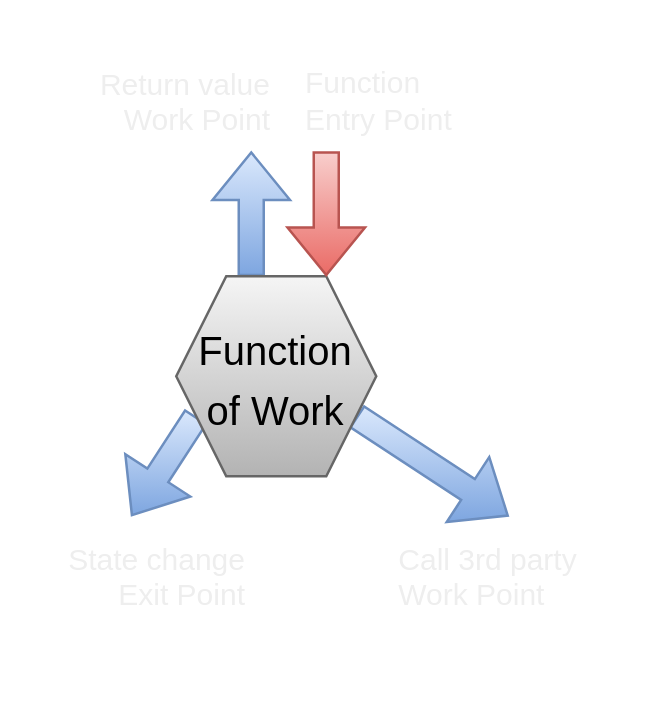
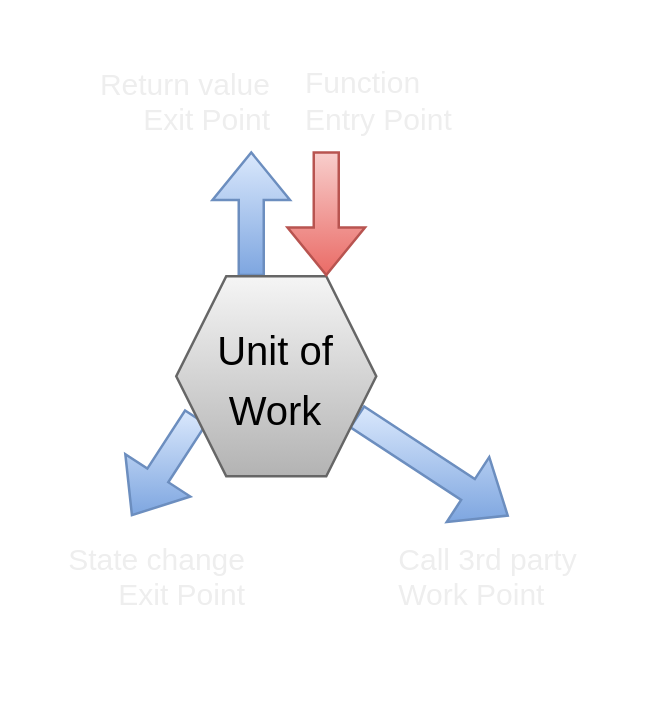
node "Return value Work Point": label "Return value Work Point" -> "Return value Exit Point"
node "Function of Work": label "Function of Work" -> "Unit of Work"
